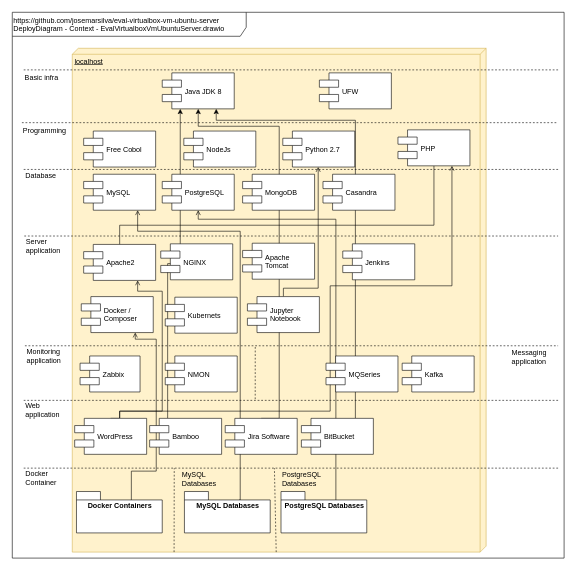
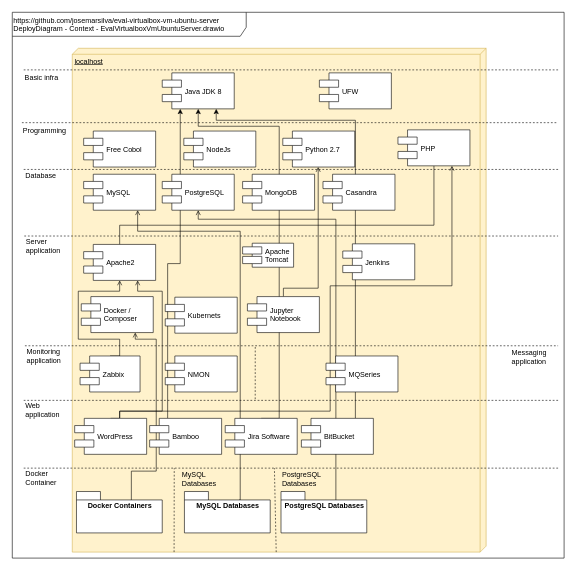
node "Apache Tomcat": size 72x36 -> 51x24
node "NGINX": removed
edge "Zabbix" -> "Apache2": added
node "Kafka": removed
